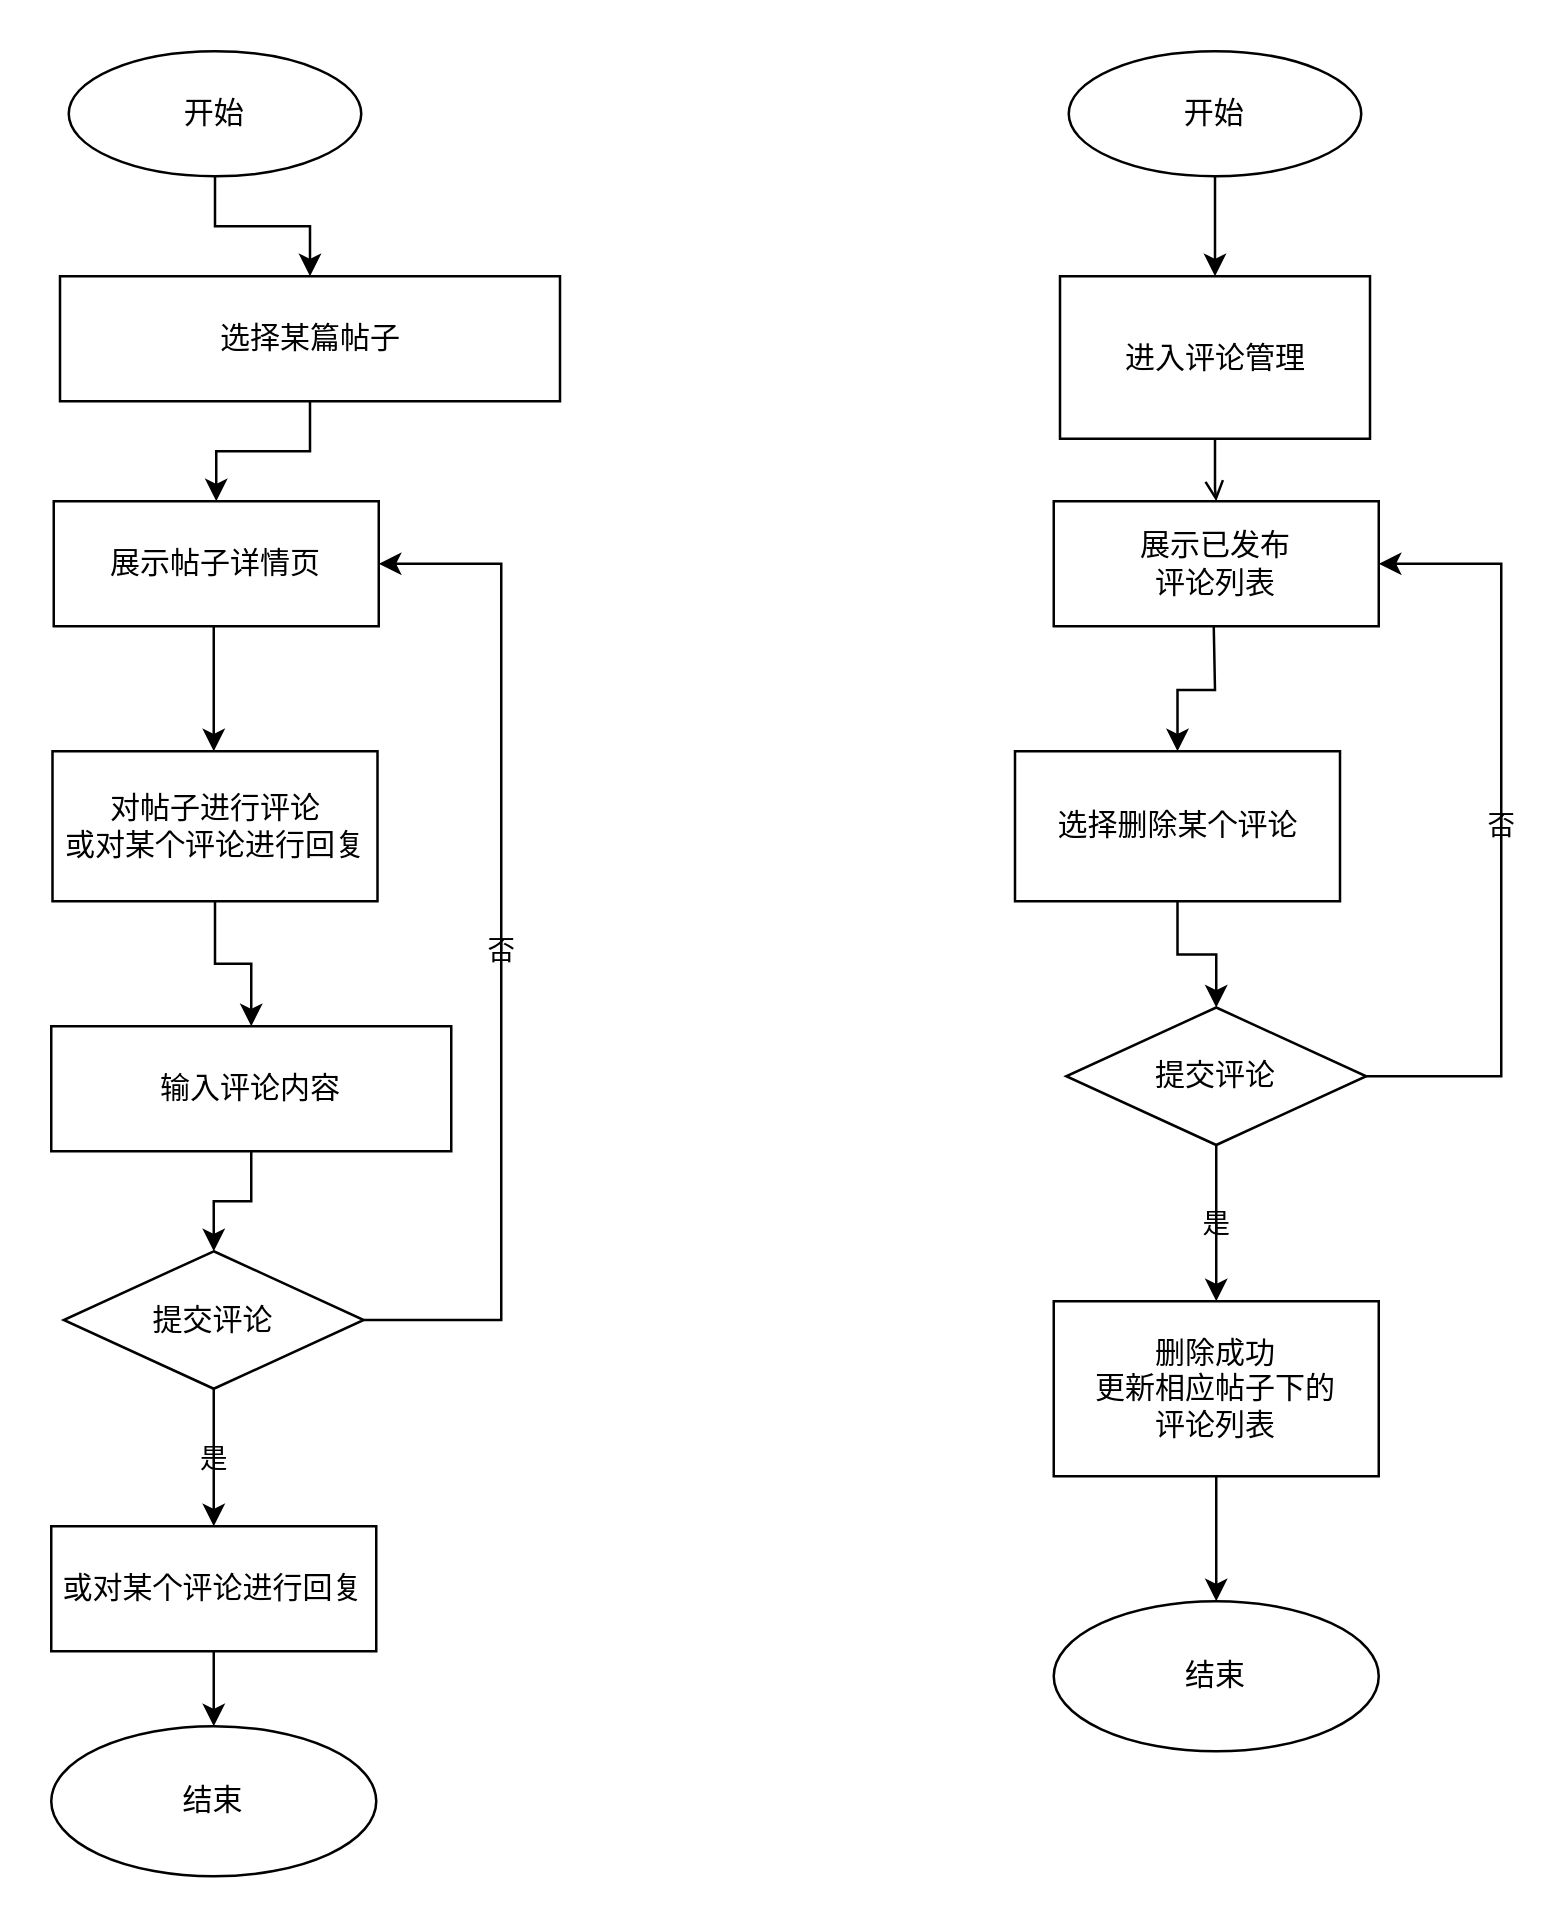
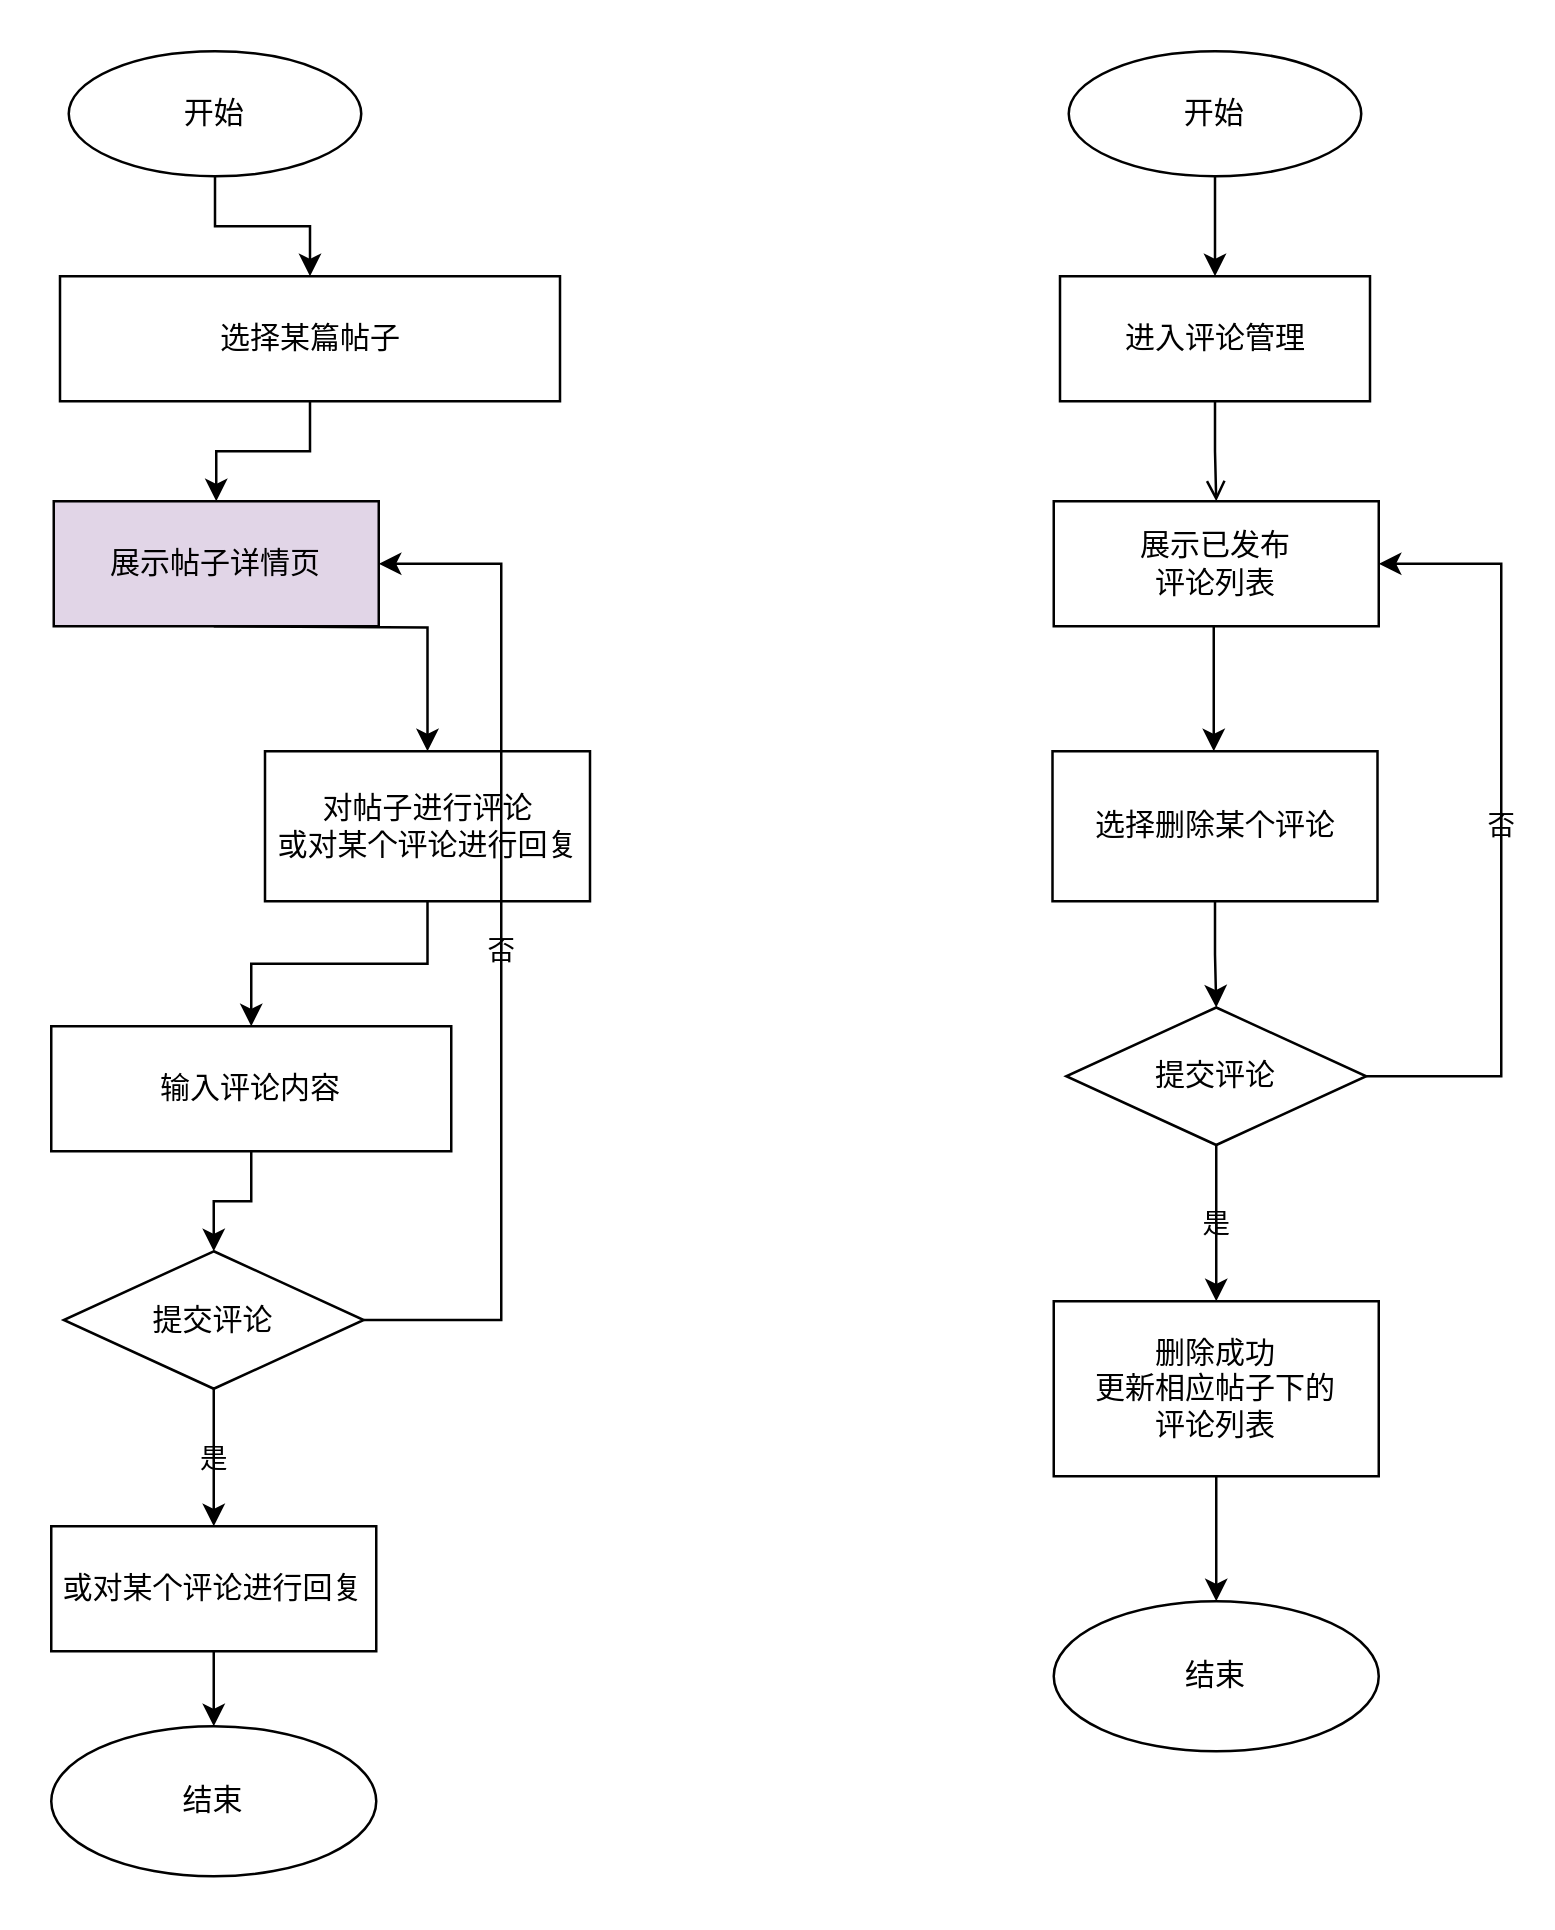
node "进入评论管理": size 310x163 -> 310x125
node "展示帖子详情页": fillcolor #ffffff -> #e1d5e7
node "对帖子进行评论 或对某个评论进行回复": moved (215, 826) -> (428, 826)
node "选择删除某个评论": moved (1178, 826) -> (1215, 826)
